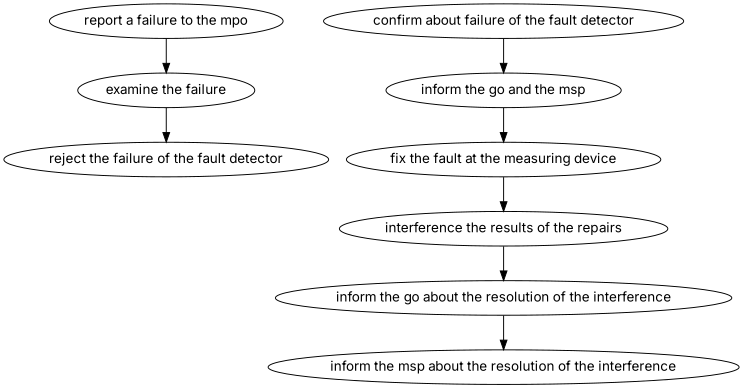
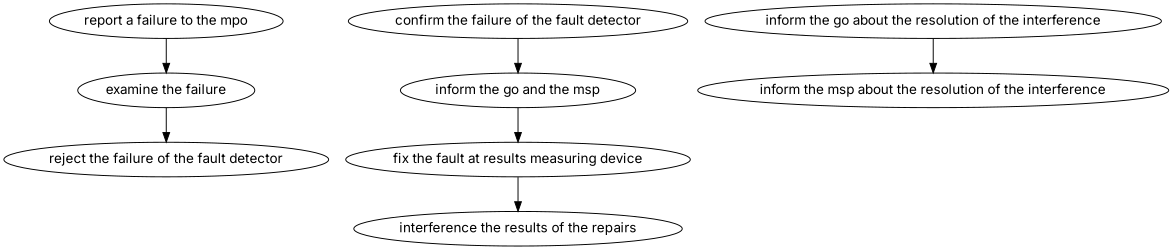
node "confirm about failure of the fault detector": label "confirm about failure of the fault detector" -> "confirm the failure of the fault detector"
node "fix the fault at the measuring device": label "fix the fault at the measuring device" -> "fix the fault at results measuring device"
edge "interference the results of the repairs" -> "inform the go about the resolution of the interference": removed
